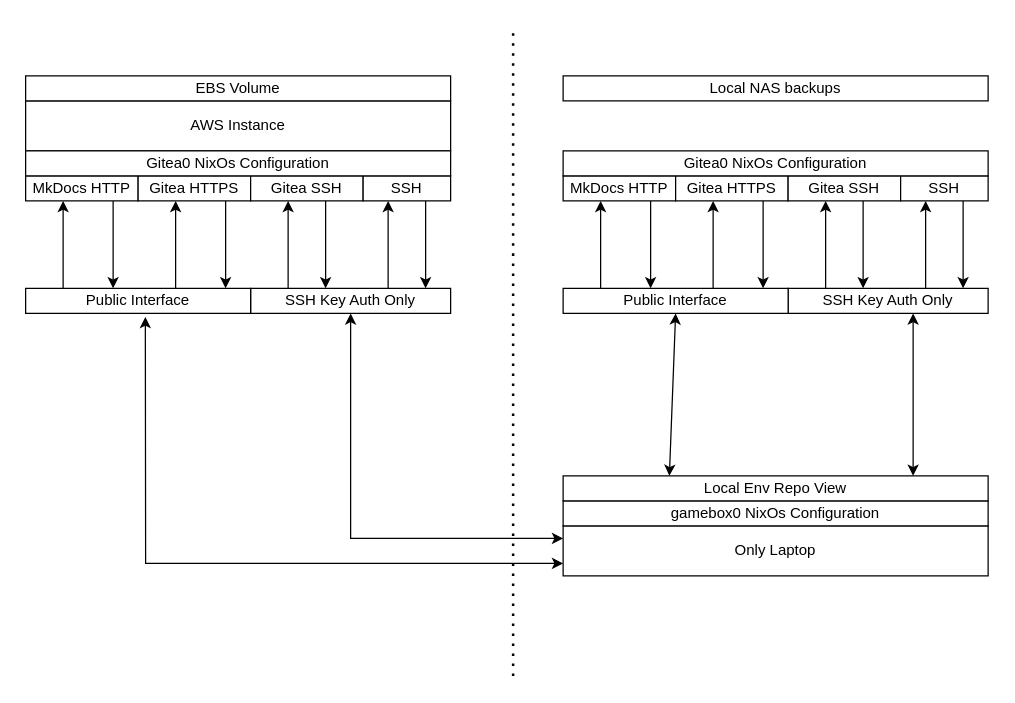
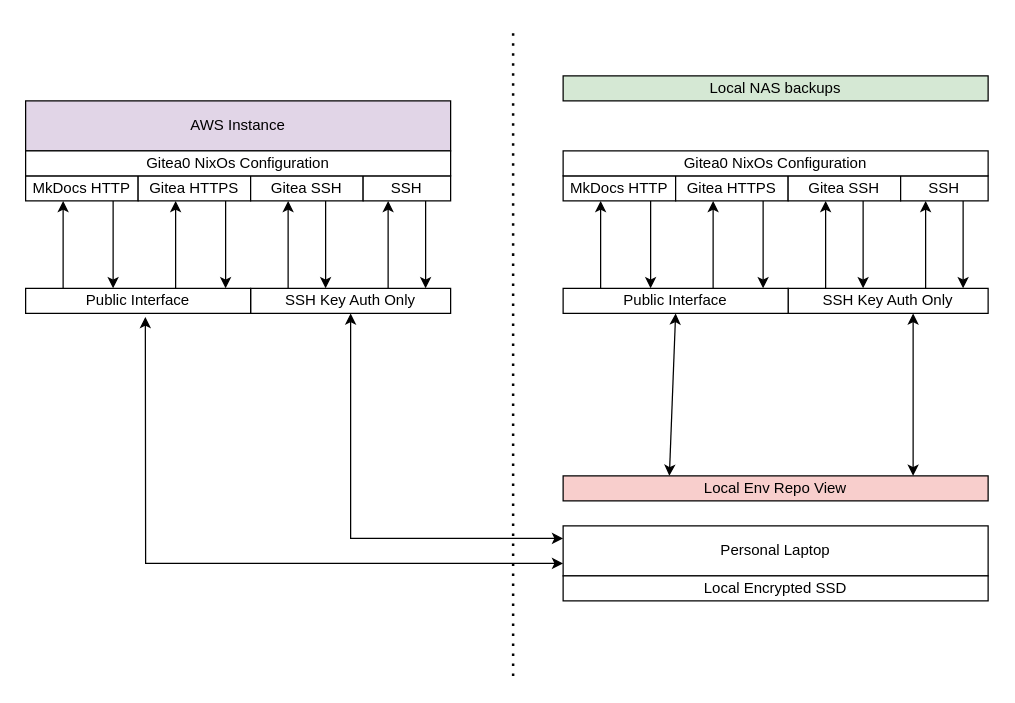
node "EBS Volume": removed
node "Local NAS backups": fillcolor #ffffff -> #d5e8d4
node "AWS Instance": fillcolor #ffffff -> #e1d5e7
node "Local Env Repo View": fillcolor #ffffff -> #f8cecc
node "gamebox0 NixOs Configuration": removed
node "Only Laptop": label "Only Laptop" -> "Personal Laptop"
node "Local Encrypted SSD": added
